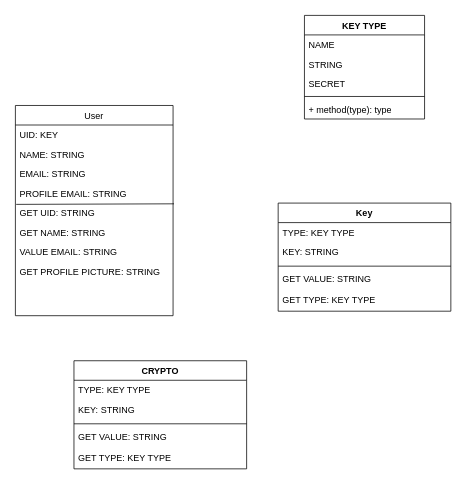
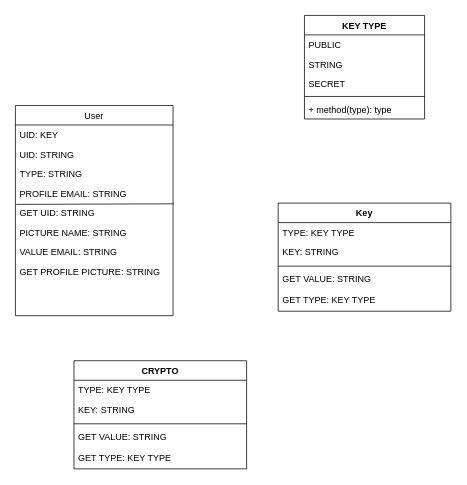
node "NAME": label "NAME" -> "PUBLIC"
node "NAME: STRING": label "NAME: STRING" -> "UID: STRING"
node "EMAIL: STRING": label "EMAIL: STRING" -> "TYPE: STRING"
node "GET NAME: STRING": label "GET NAME: STRING" -> "PICTURE NAME: STRING"
